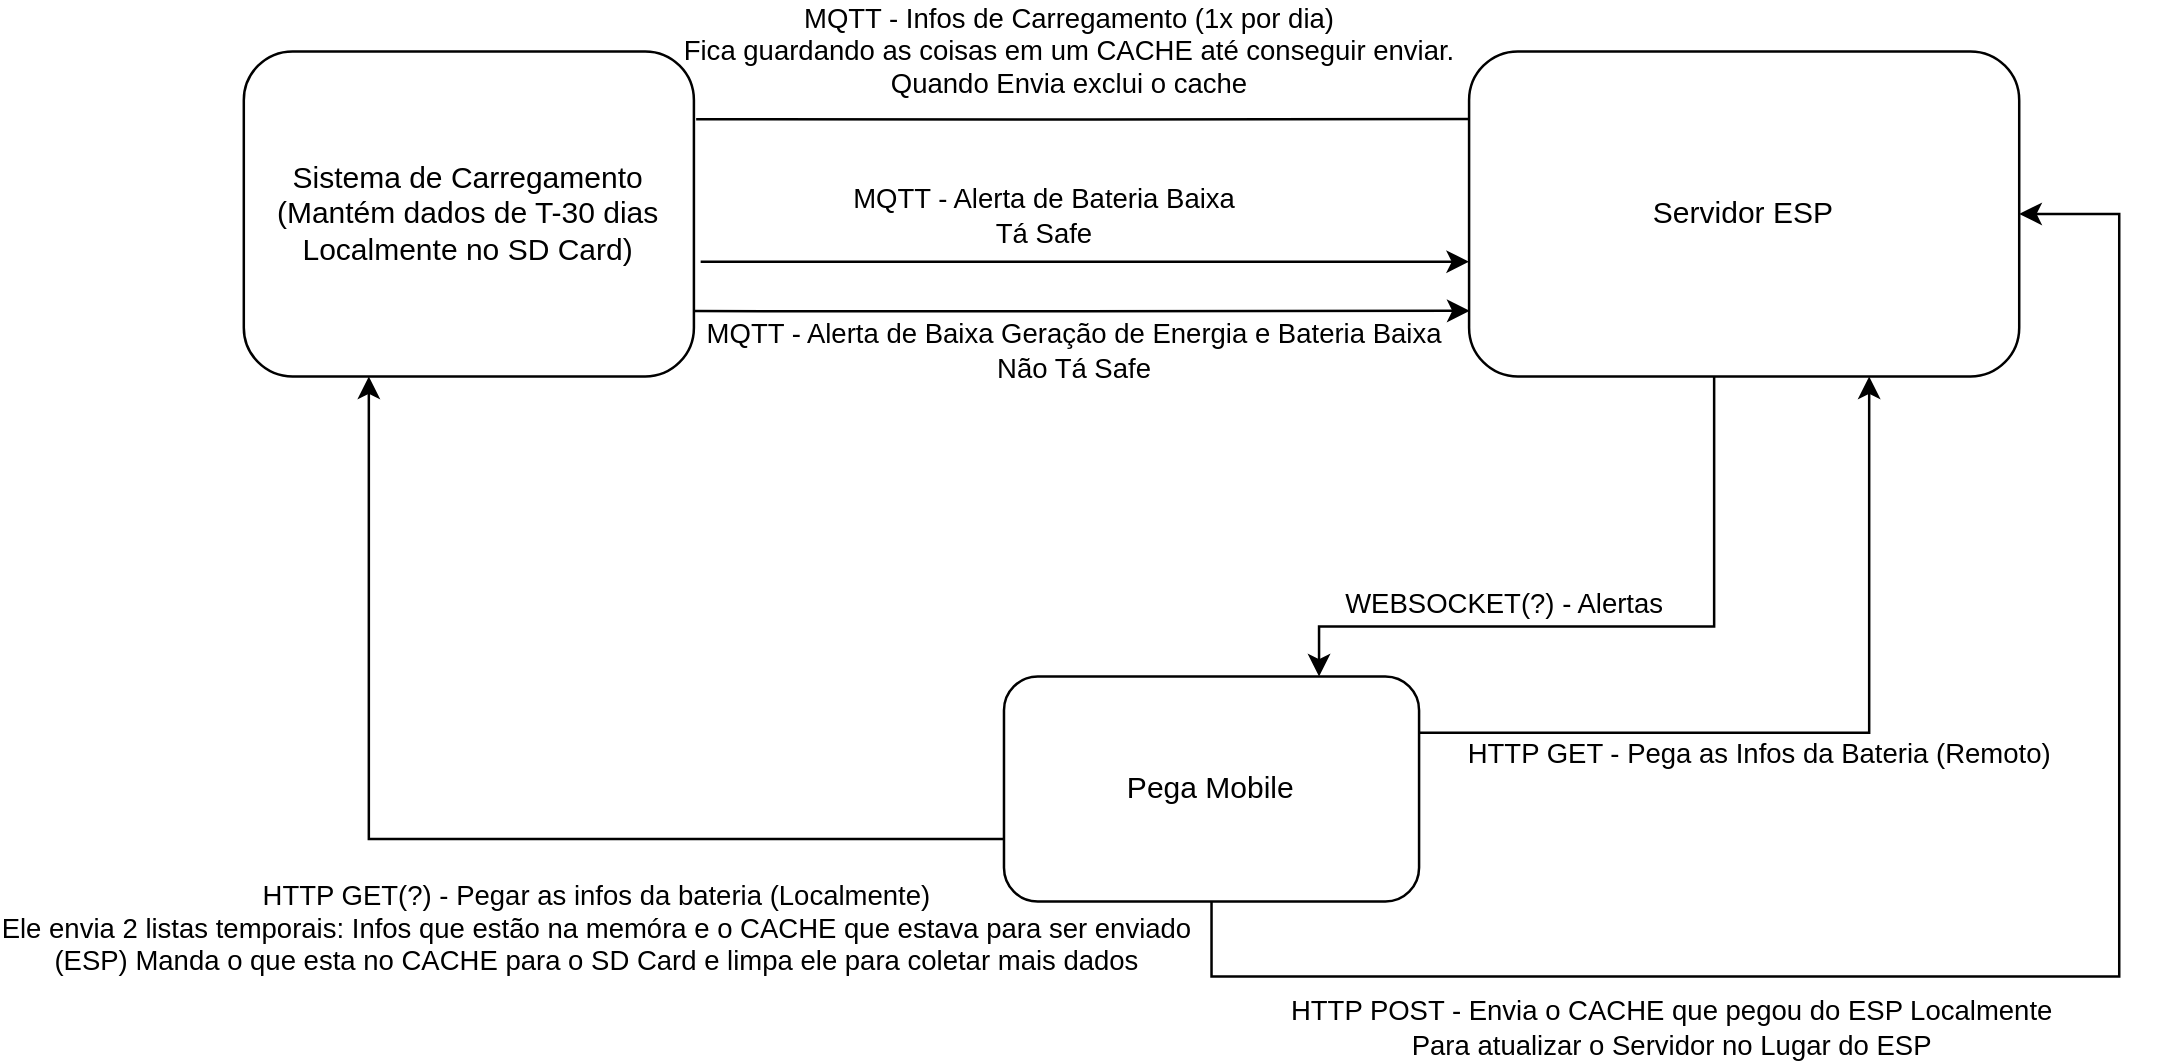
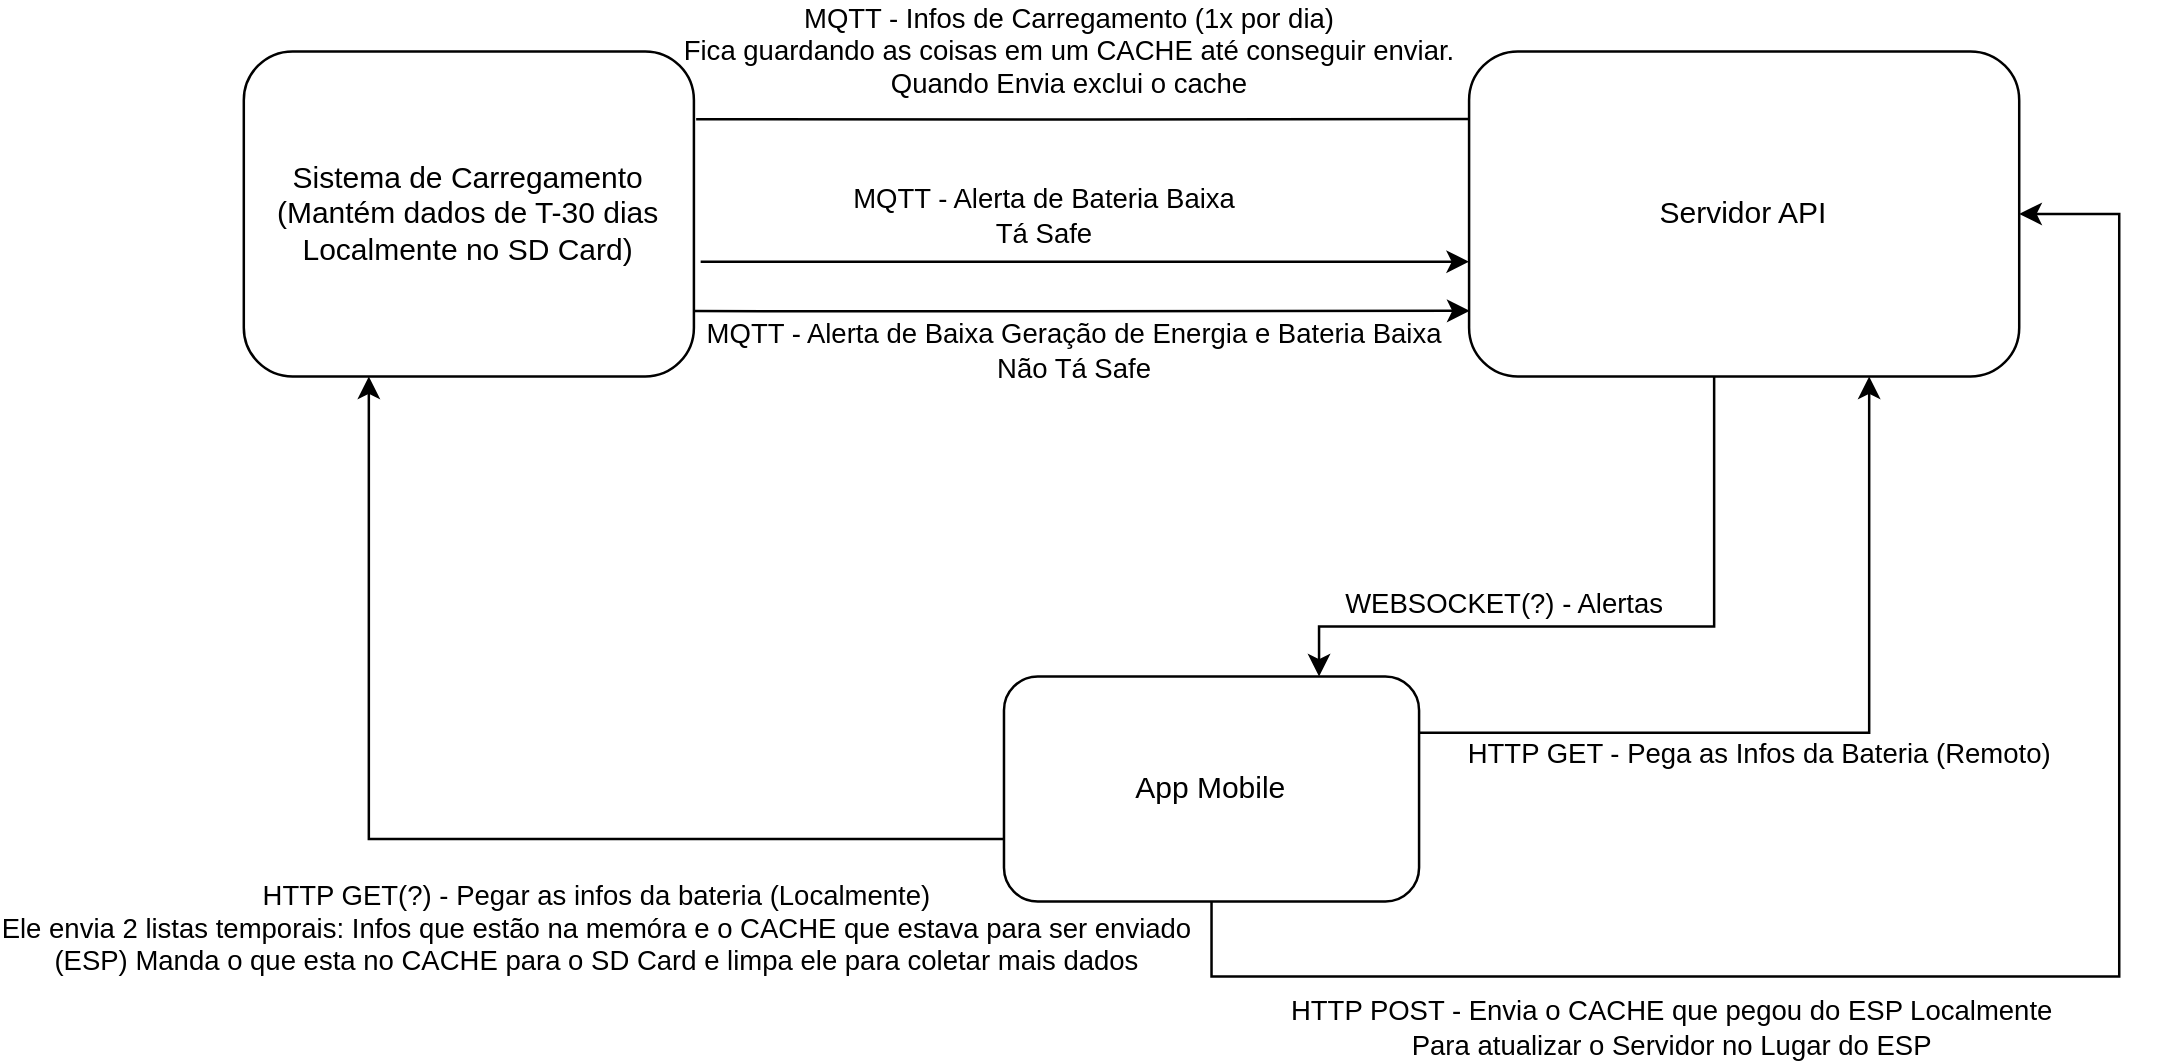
node "Servidor ESP": label "Servidor ESP" -> "Servidor API"
node "Pega Mobile": label "Pega Mobile" -> "App Mobile"
